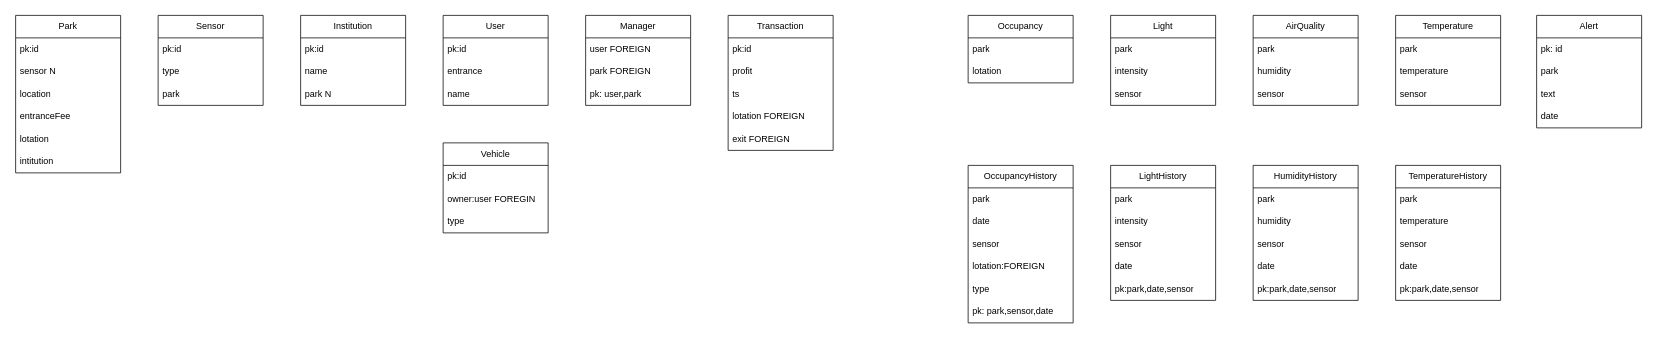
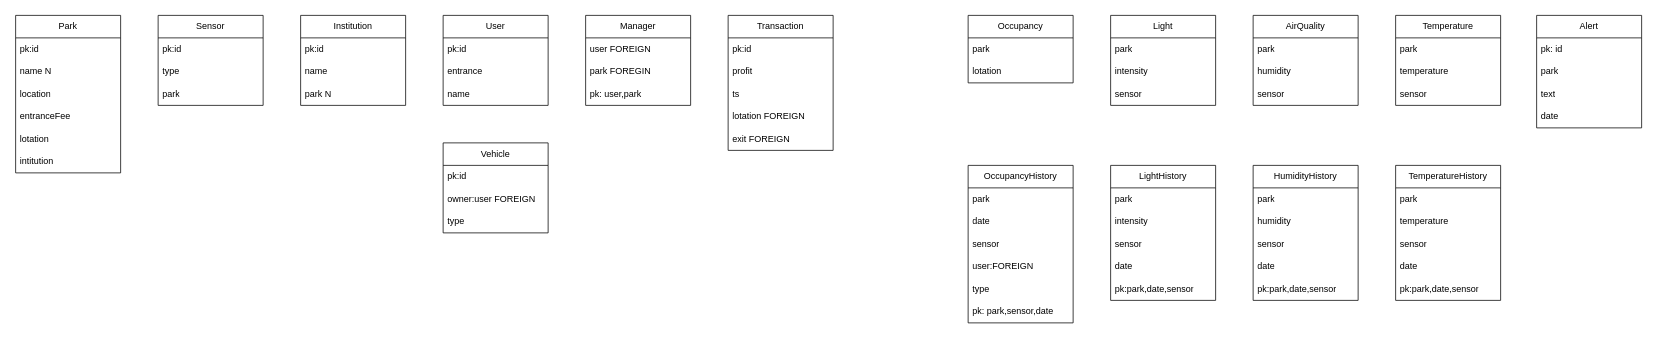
node "sensor N": label "sensor N" -> "name N"
node "park FOREIGN": label "park FOREIGN" -> "park FOREGIN"
node "owner:user FOREGIN": label "owner:user FOREGIN" -> "owner:user FOREIGN"
node "lotation:FOREIGN": label "lotation:FOREIGN" -> "user:FOREIGN"
